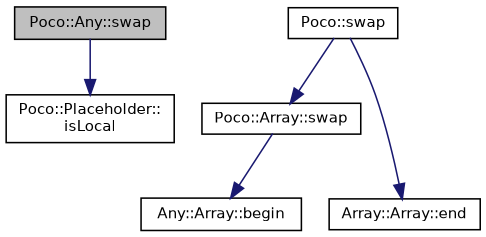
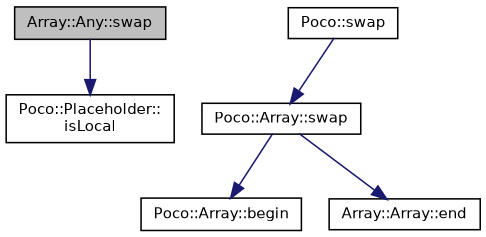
node "Poco::Any::swap": label "Poco::Any::swap" -> "Array::Any::swap"
edge "Poco::swap" -> "Array::Array::end": now "Poco::Array::swap" -> "Array::Array::end"
node "Any::Array::begin": label "Any::Array::begin" -> "Poco::Array::begin"
